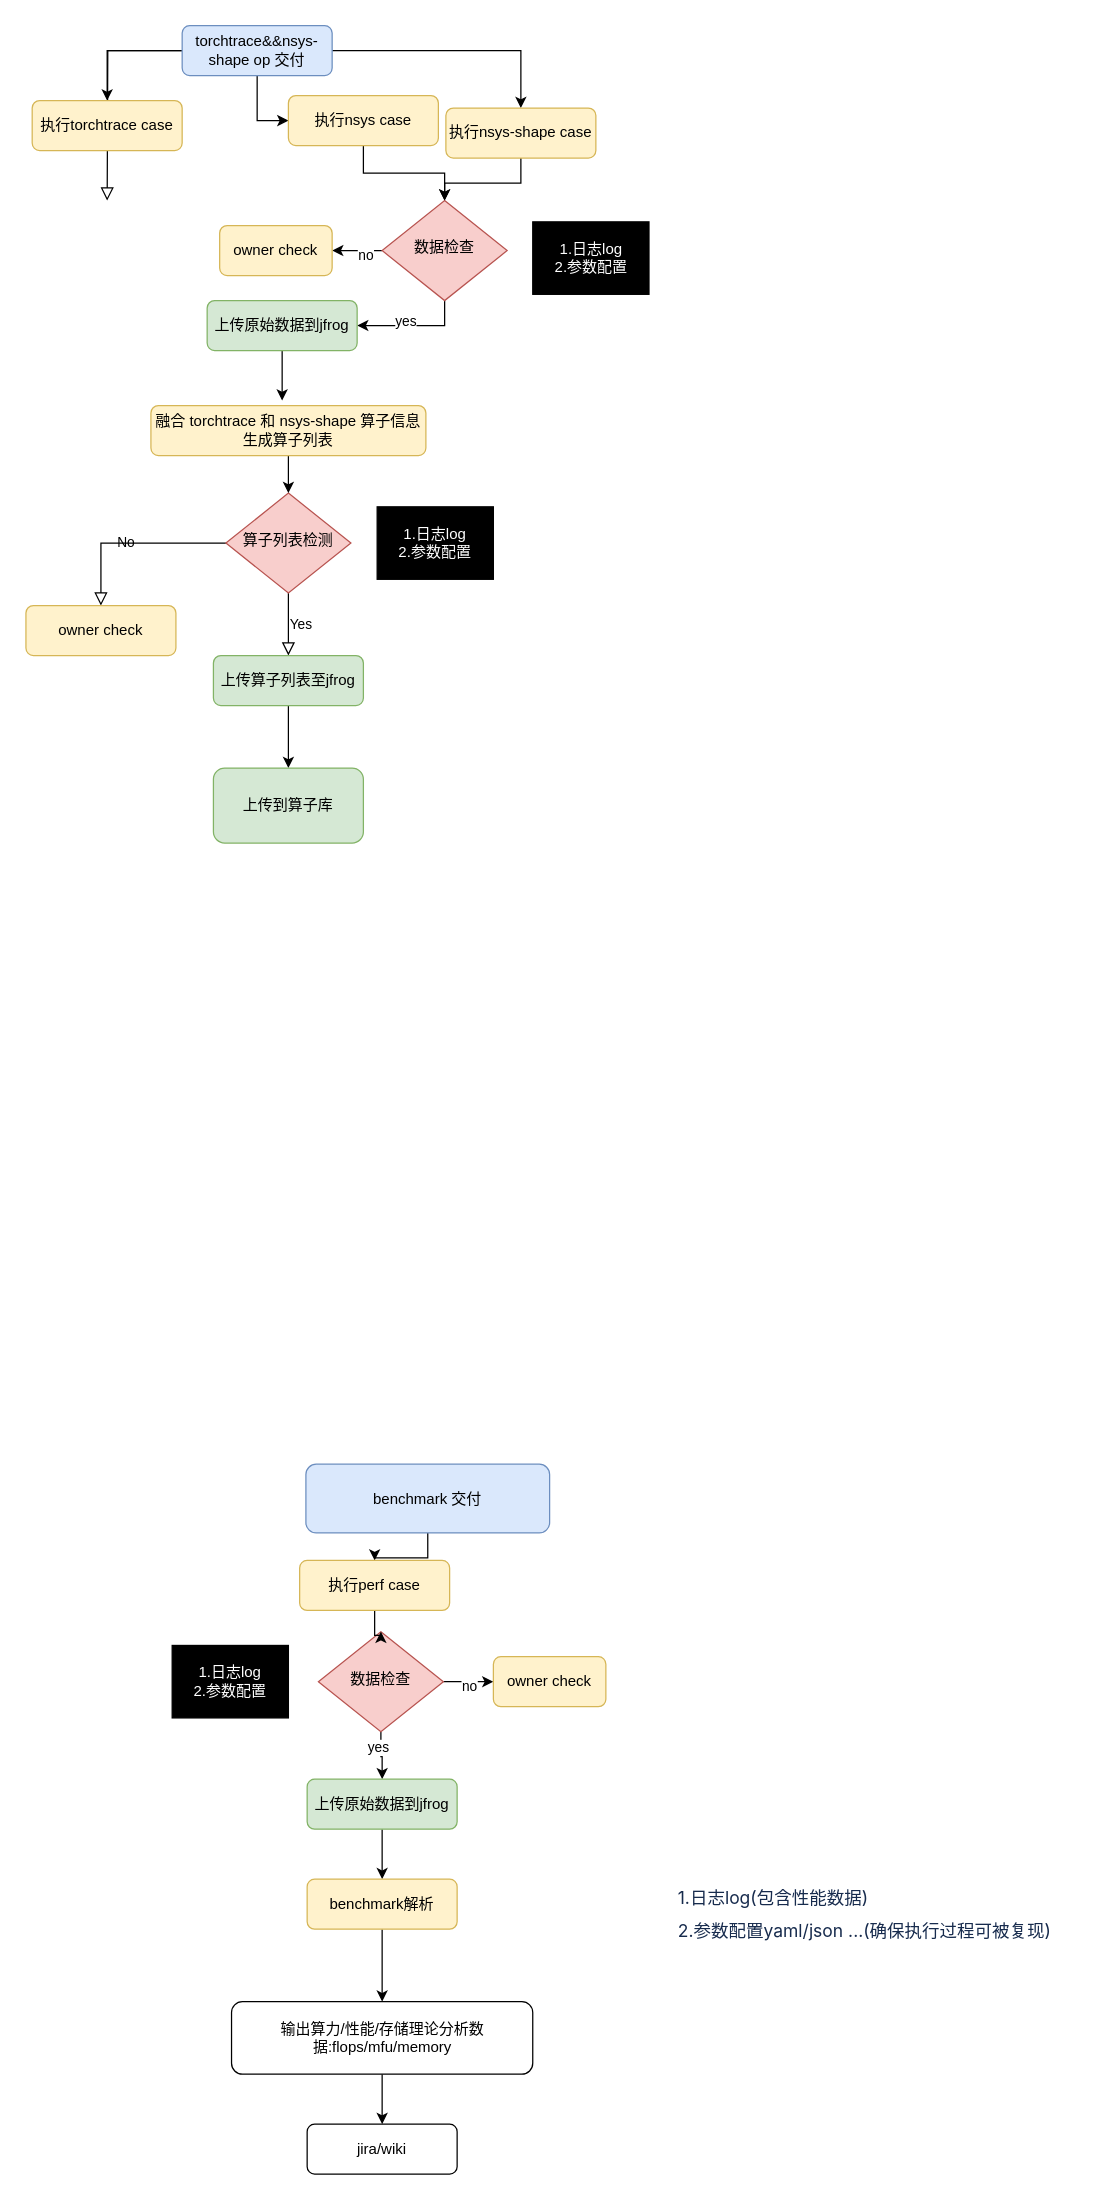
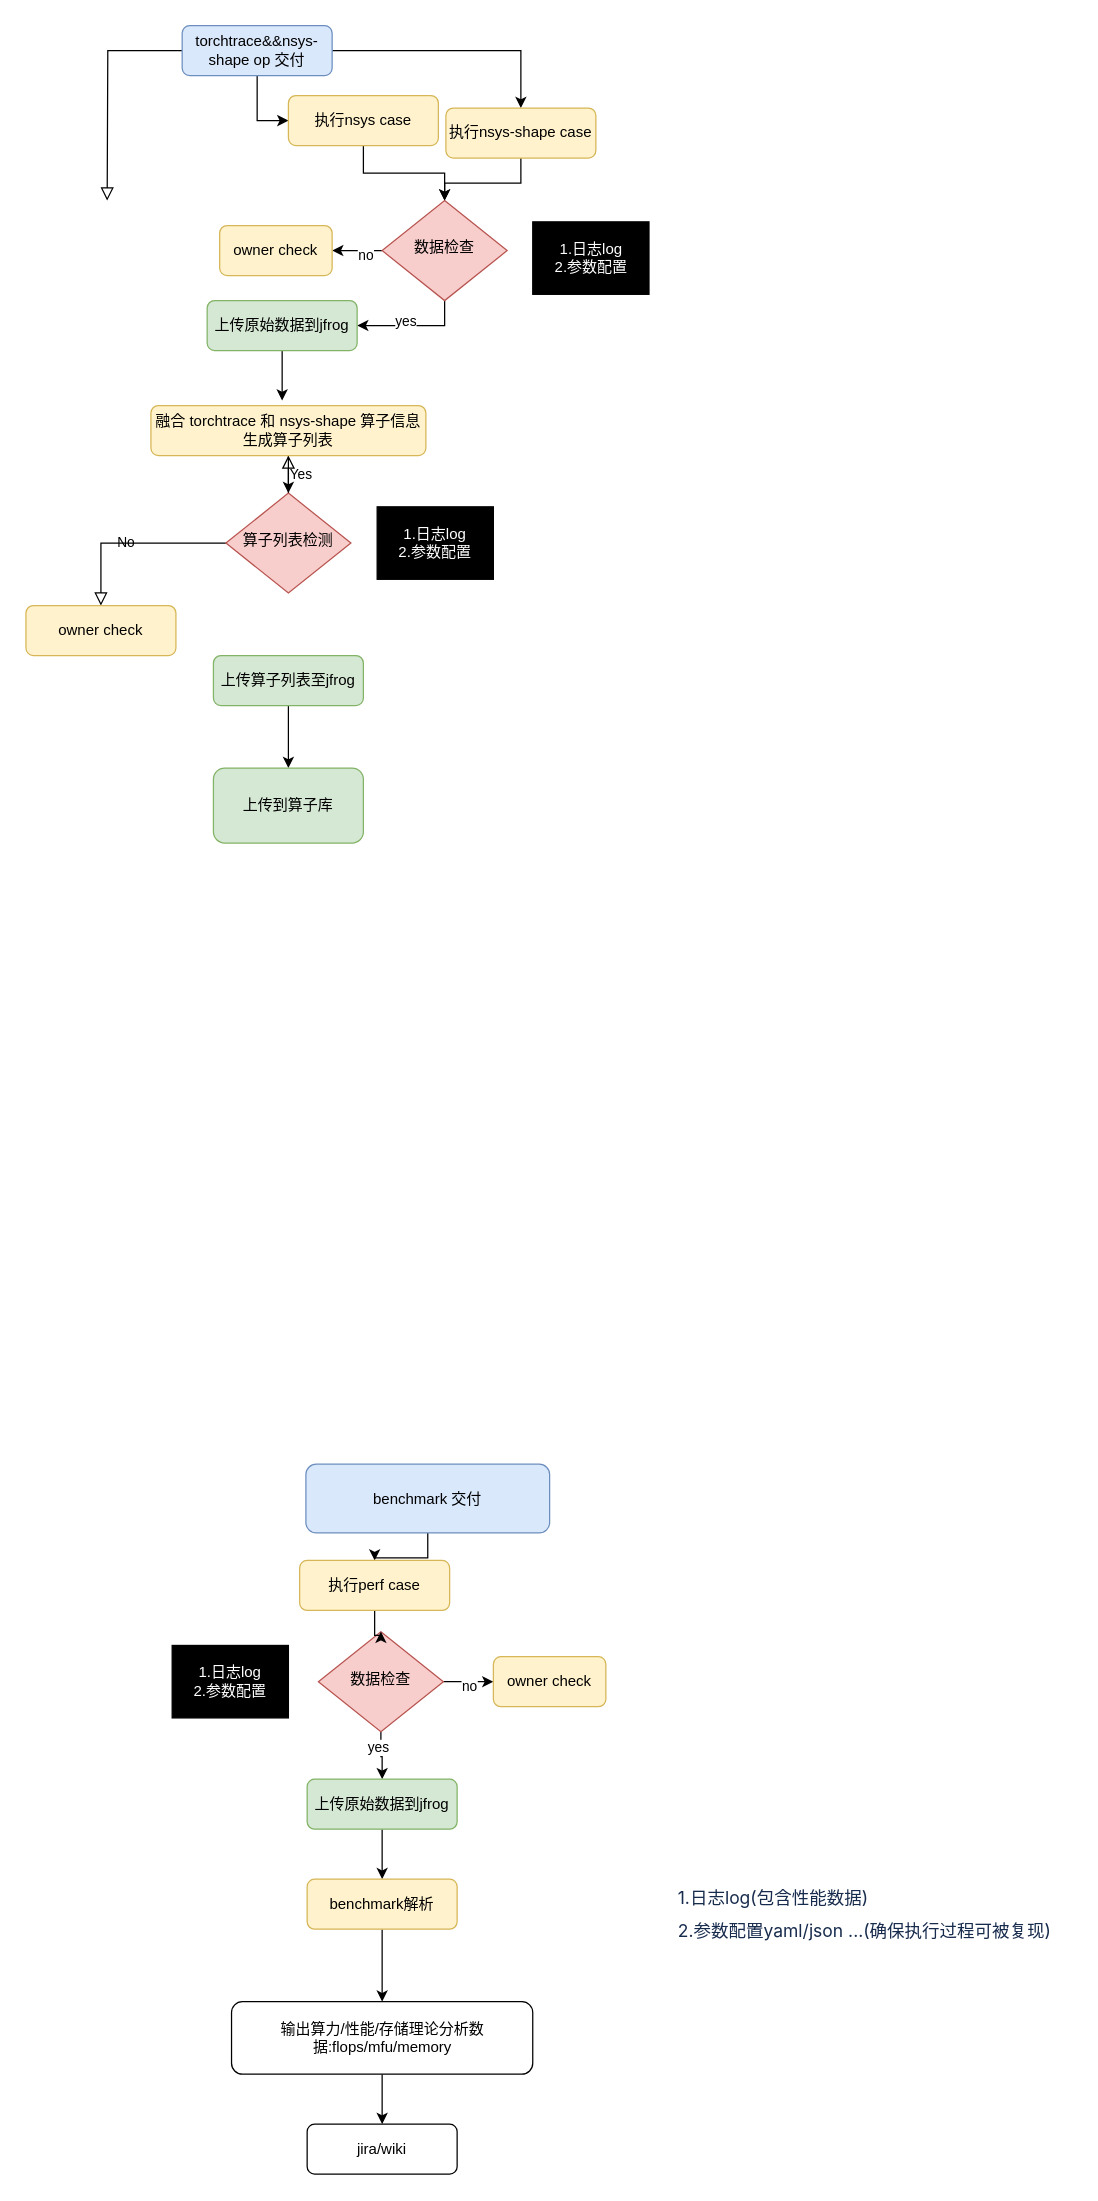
edge "torchtrace&&nsys-shape op 交付" -> "执行torchtrace case": removed
node "执行torchtrace case": removed
edge "算子列表检测" -> "上传算子列表至jfrog": now "算子列表检测" -> "融合 torchtrace 和 nsys-shape 算子信息生成算子列表"
